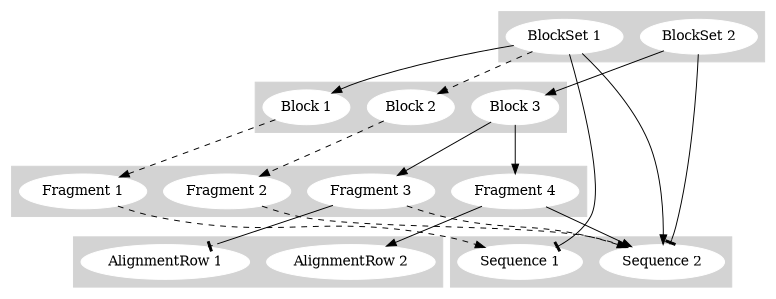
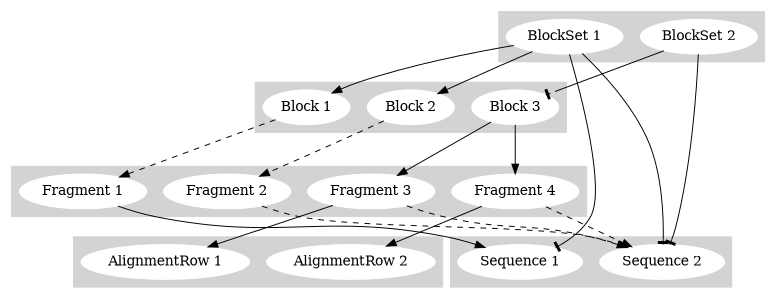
edge "BlockSet 1" -> "Block 2": style dashed -> solid
edge "BlockSet 2" -> "Block 3": arrowhead normal -> tee
edge "BlockSet 1" -> "Sequence 2": arrowhead normal -> tee
edge "Fragment 3" -> "AlignmentRow 1": arrowhead tee -> normal
edge "Fragment 1" -> "Sequence 1": style dashed -> solid
edge "Fragment 4" -> "Sequence 2": style solid -> dashed
